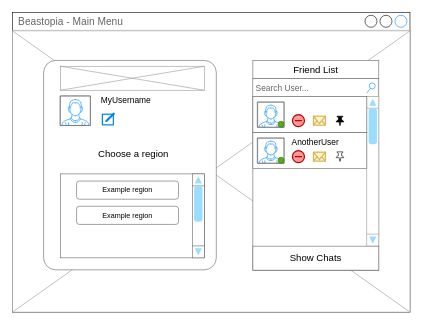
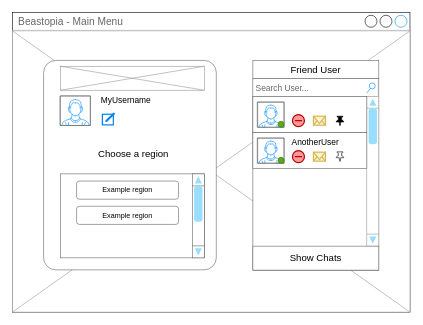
node "Friend List": label "Friend List" -> "Friend User"
